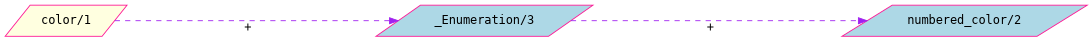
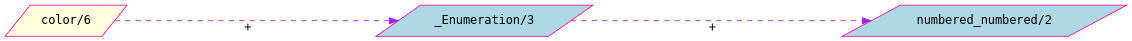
node "color/1": label "color/1" -> "color/6"
node "numbered_color/2": label "numbered_color/2" -> "numbered_numbered/2"
